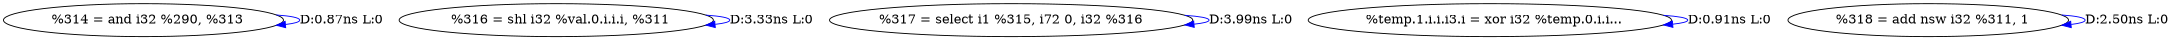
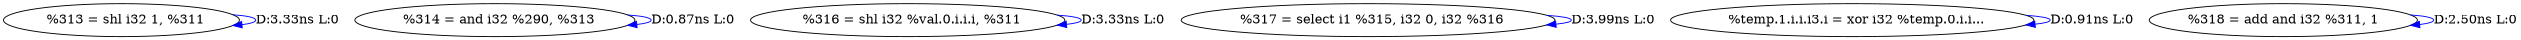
node "%313 = shl i32 1, %311": added
node "%317 = select i1 %315, i72 0, i32 %316": label "%317 = select i1 %315, i72 0, i32 %316" -> "%317 = select i1 %315, i32 0, i32 %316"
node "%318 = add nsw i32 %311, 1": label "%318 = add nsw i32 %311, 1" -> "%318 = add and i32 %311, 1"
